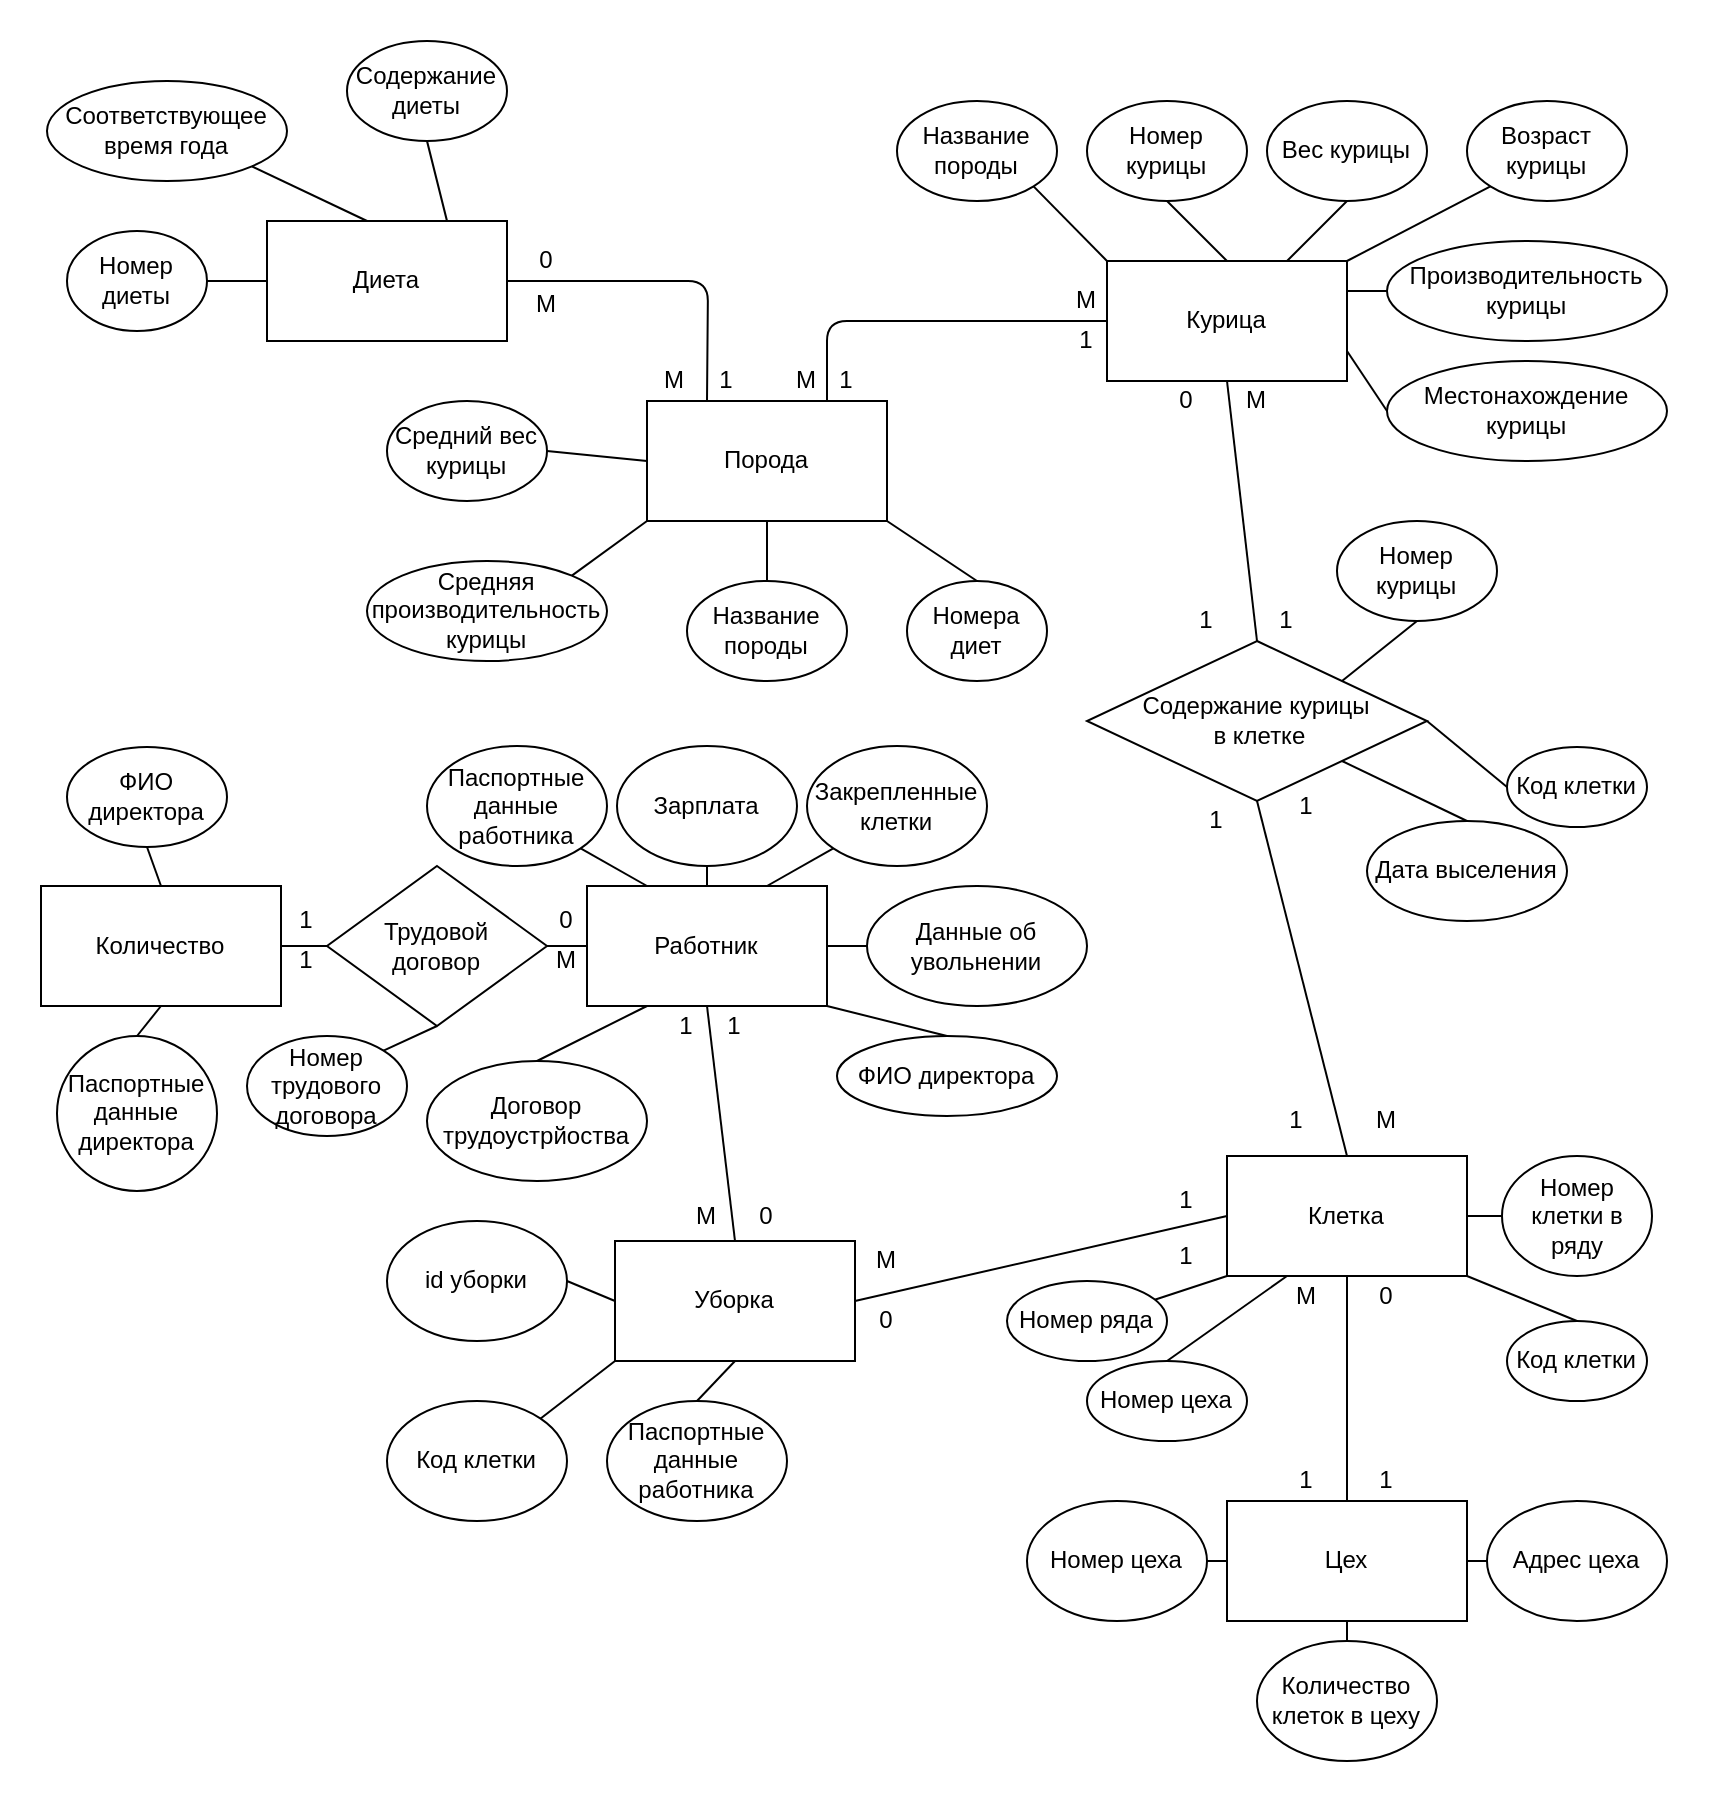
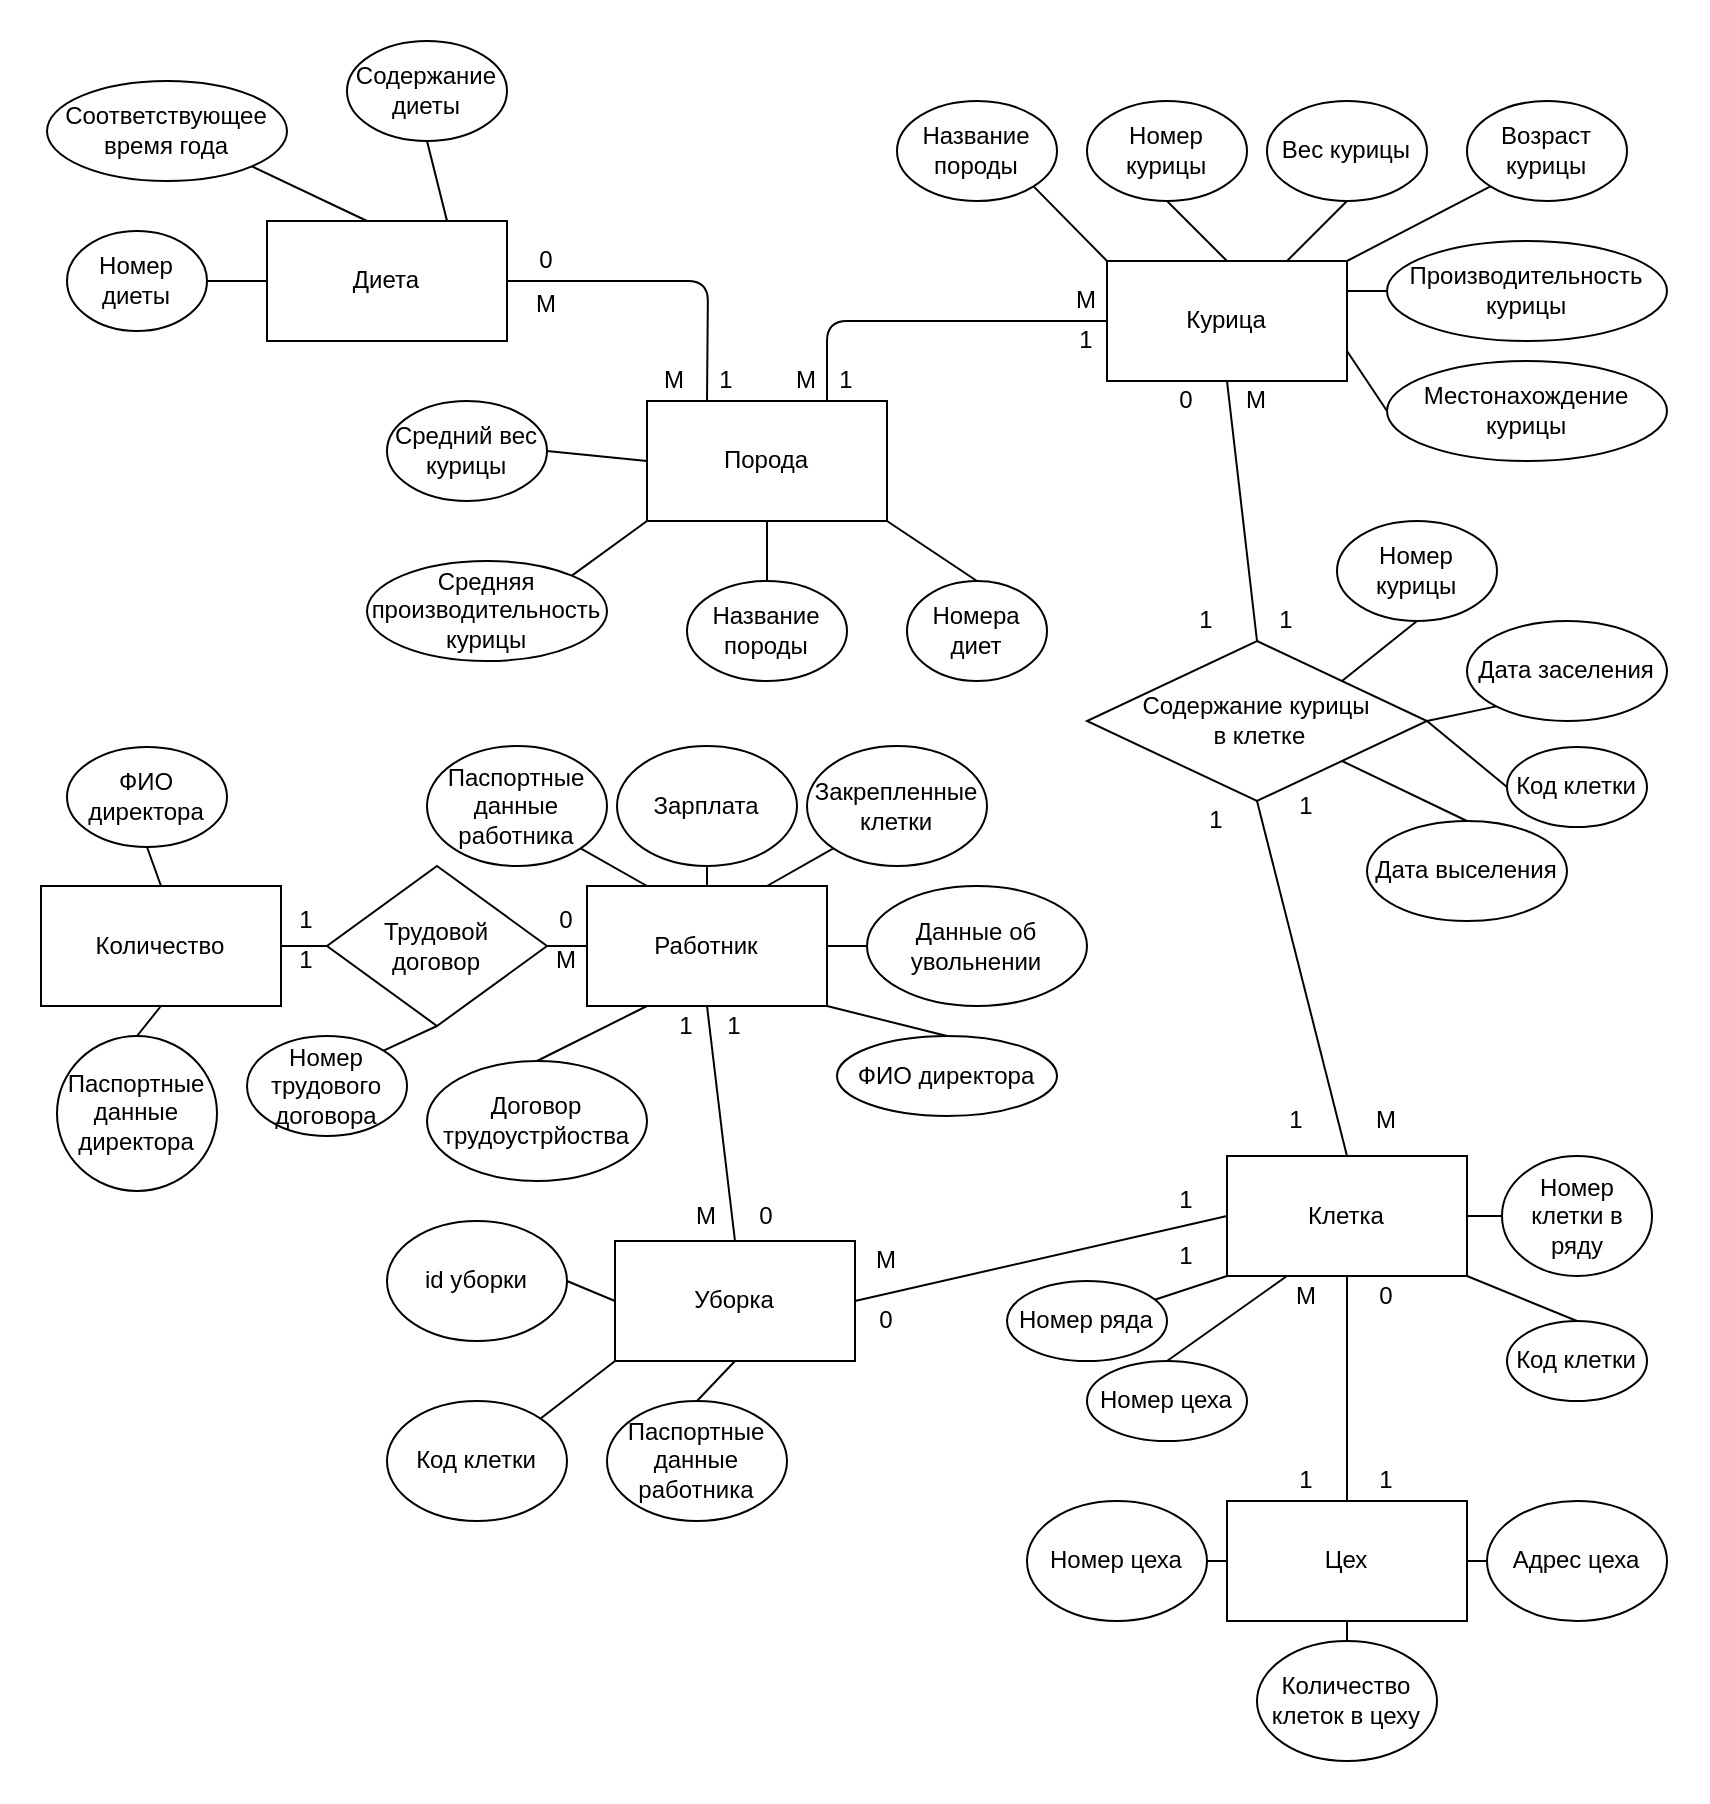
node "Дата заселения": added
edge "Дата заселения" -- "Содержание курицы в клетке": added
